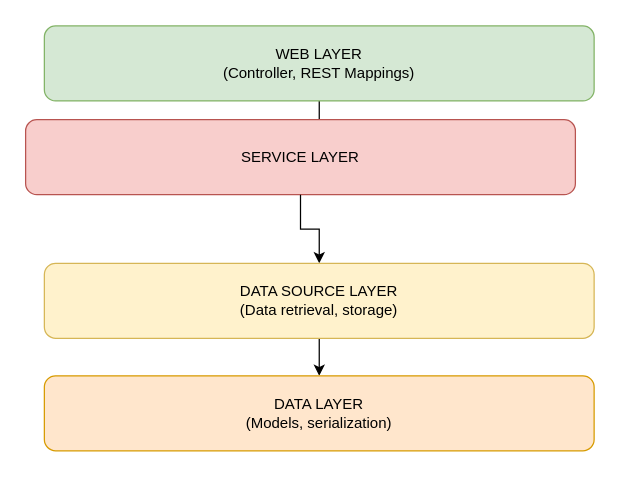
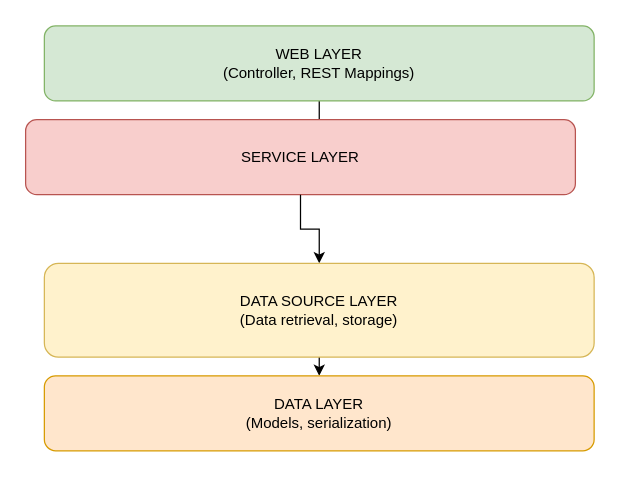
node "DATA SOURCE LAYER (Data retrieval, storage)": size 550x75 -> 550x94
